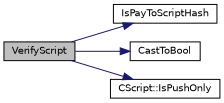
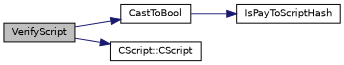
edge "VerifyScript" -> "IsPayToScriptHash": now "CastToBool" -> "IsPayToScriptHash"
node "CScript::IsPushOnly": label "CScript::IsPushOnly" -> "CScript::CScript"
